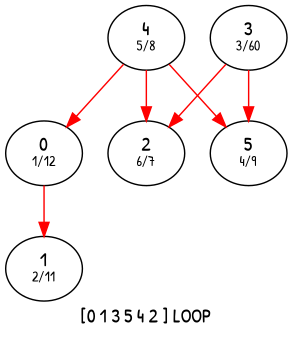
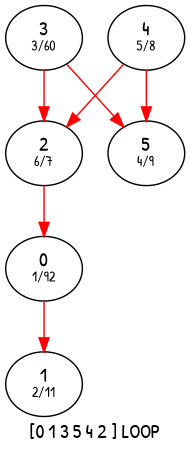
edge "4" -> "0": now "2" -> "0"
node "0": text "1/12" -> "1/92"
